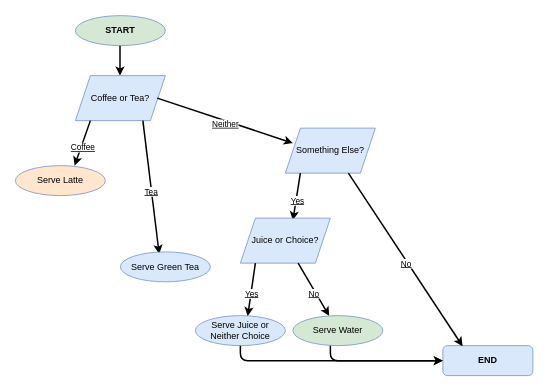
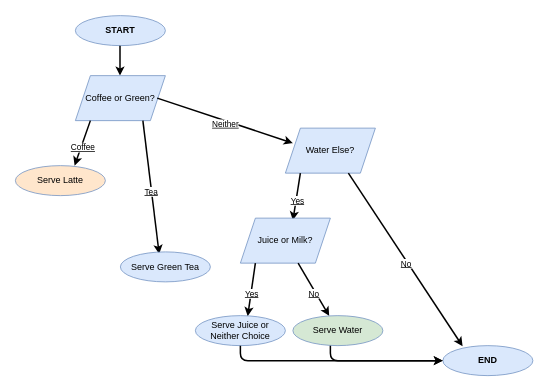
node "START": fillcolor #d5e8d4 -> #dae8fc
node "Coffee or Tea?": label "Coffee or Tea?" -> "Coffee or Green?"
node "Something Else?": label "Something Else?" -> "Water Else?"
node "Juice or Choice?": label "Juice or Choice?" -> "Juice or Milk?"
node "END": shape rounded rectangle -> ellipse
